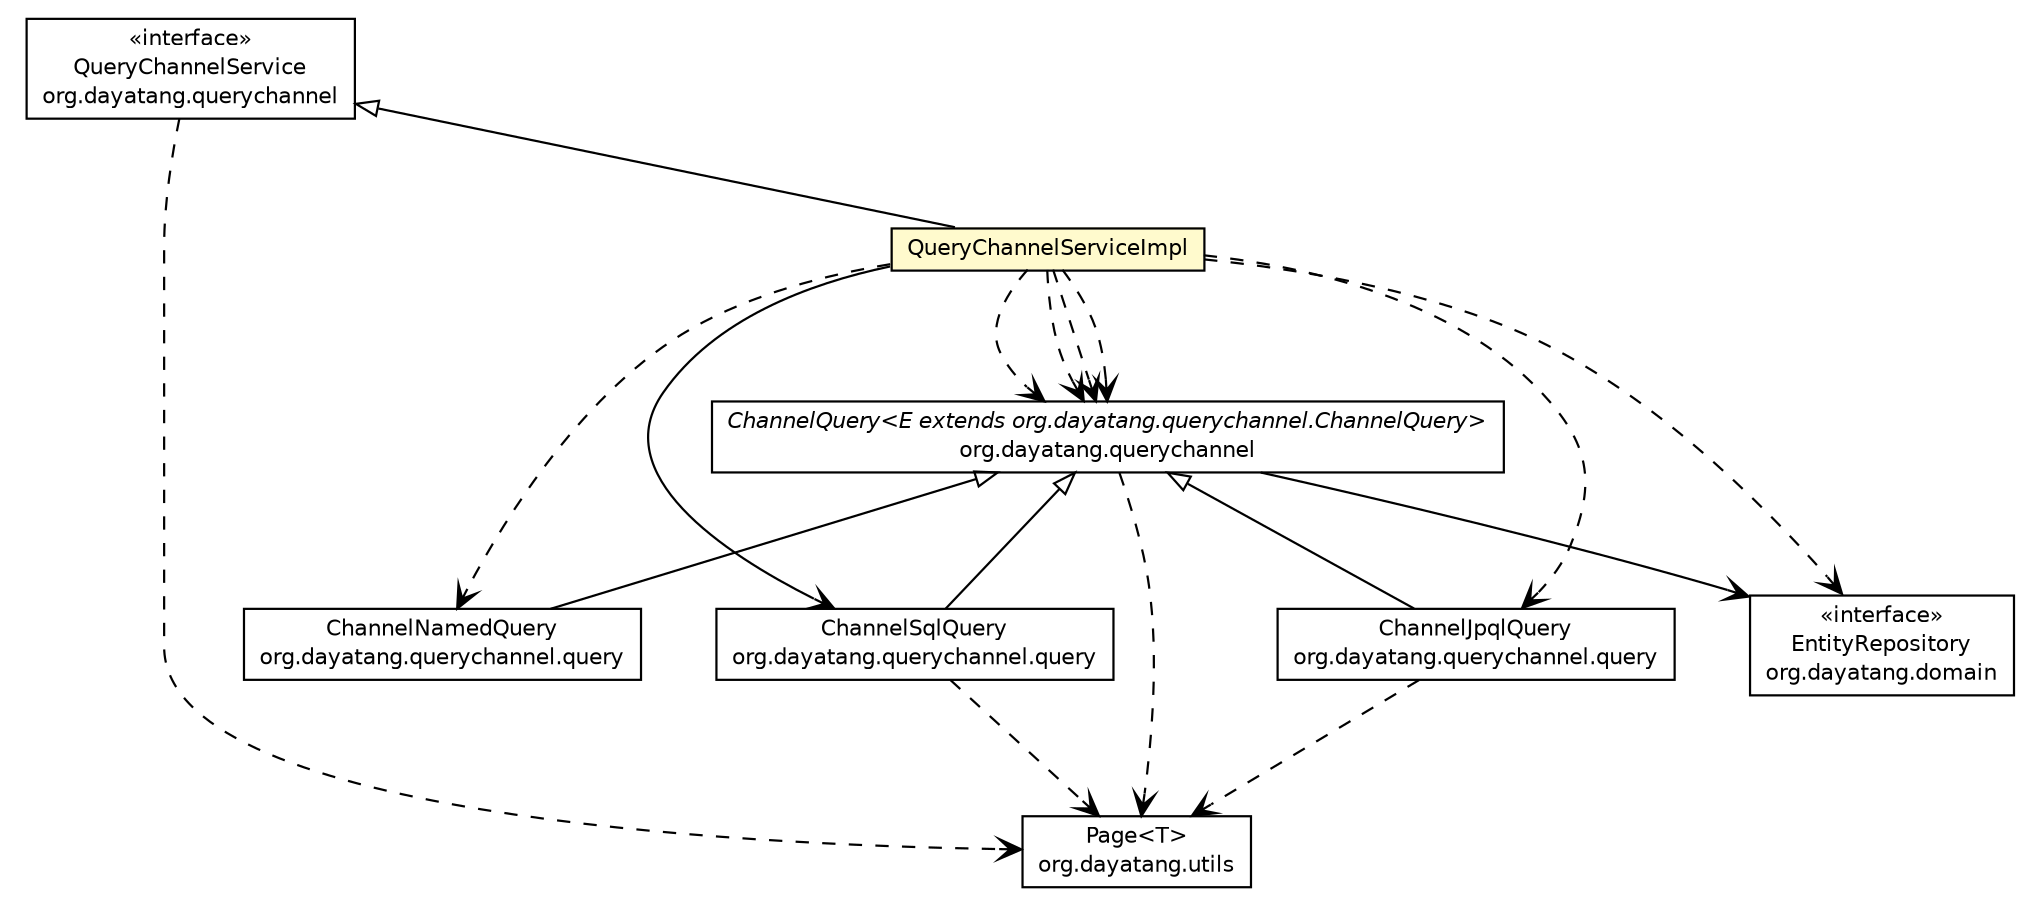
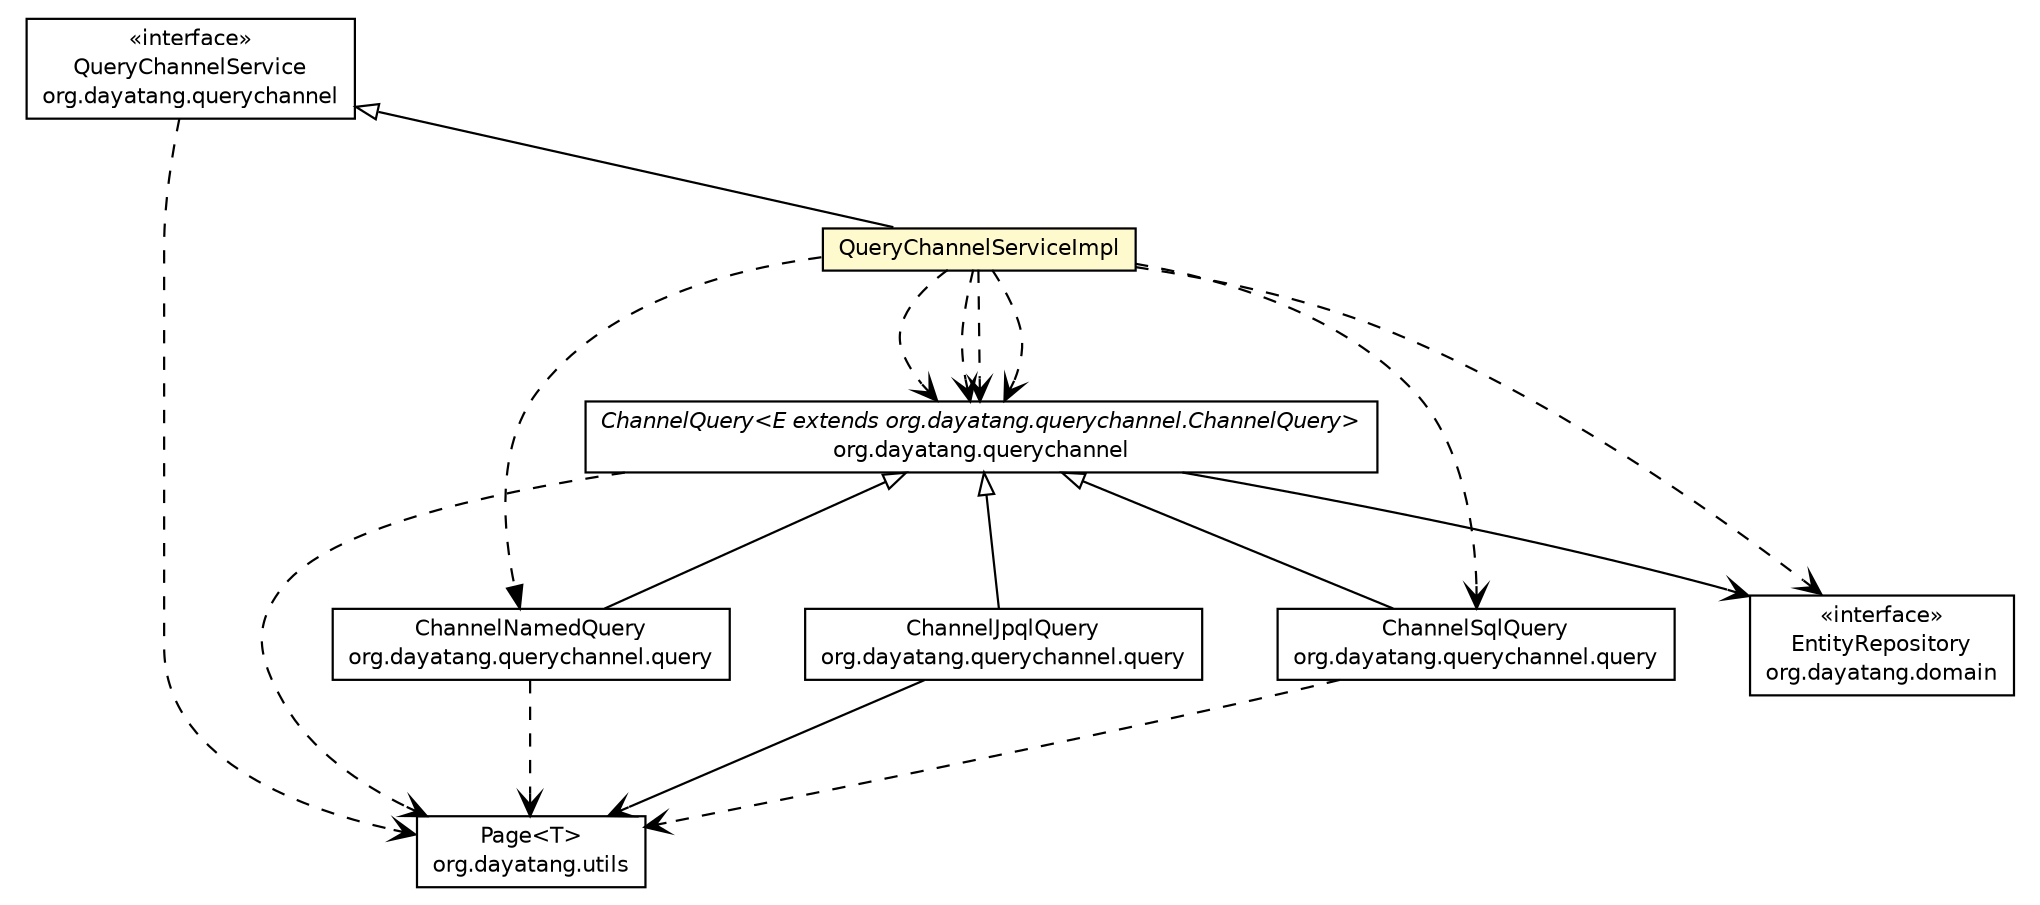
edge "QueryChannelServiceImpl" -> "ChannelJpqlQuery": removed
edge "QueryChannelServiceImpl" -> "ChannelNamedQuery": arrowhead open -> normal
edge "QueryChannelServiceImpl" -> "ChannelSqlQuery": style solid -> dashed
edge "ChannelNamedQuery" -> "Page<T>": added
edge "ChannelJpqlQuery" -> "Page<T>": style dashed -> solid
